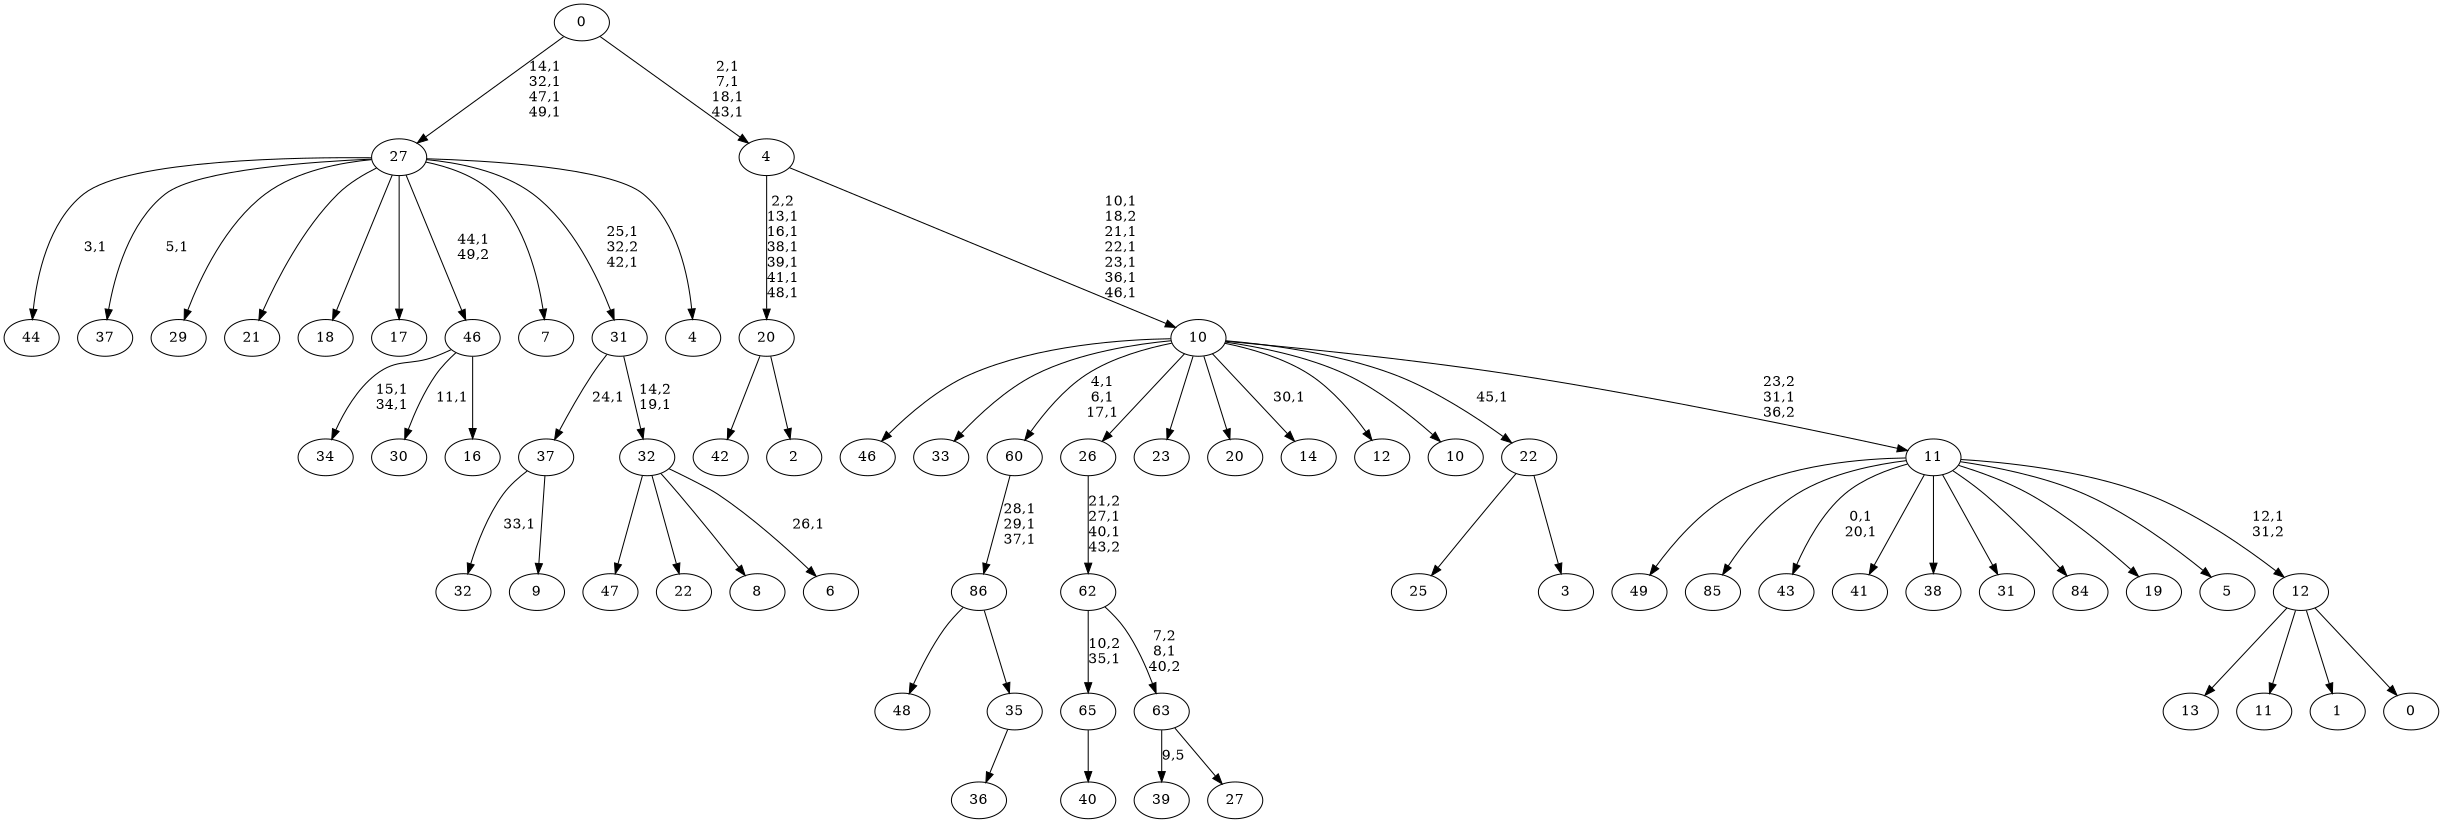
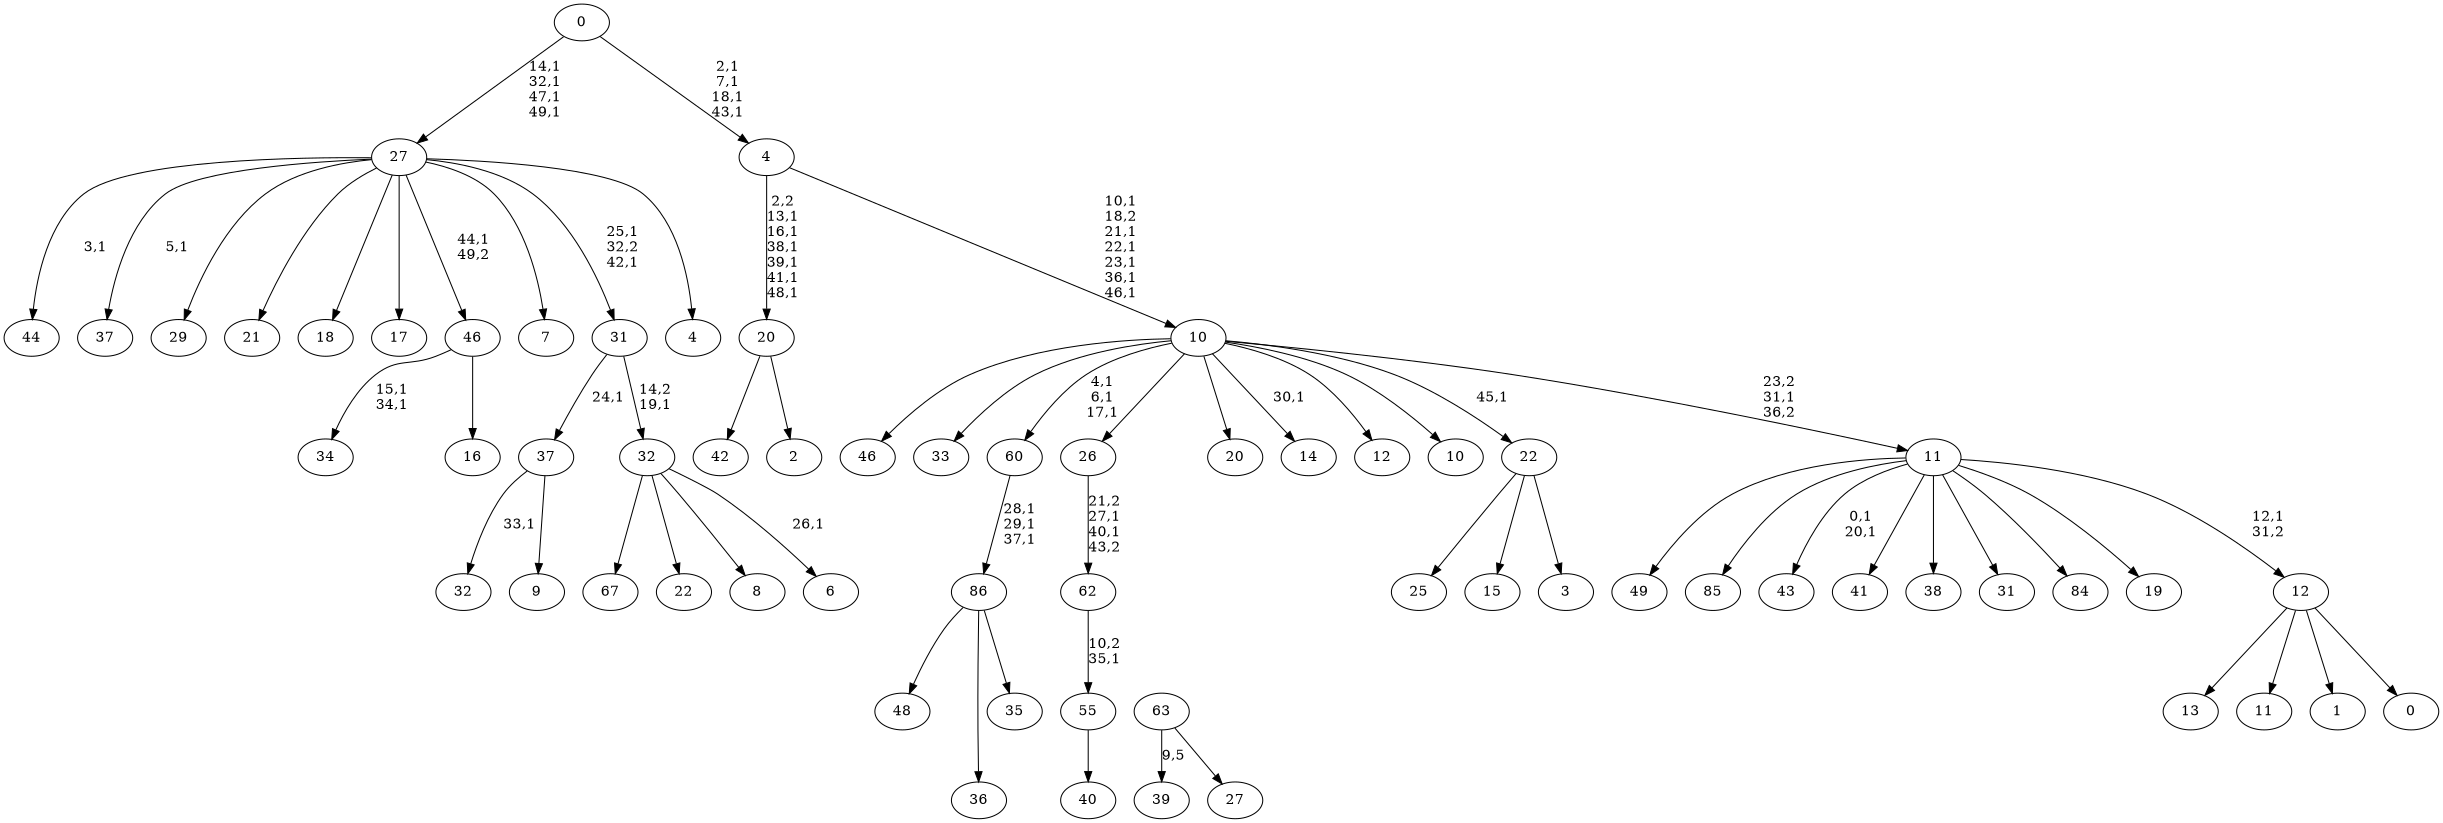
node "30": removed
node "23": removed
node "47": label "47" -> "67"
node "15": added
node "5": removed
edge "62" -> "63": removed, label "7,2 8,1 40,2"
node "65": label "65" -> "55"
edge "35" -> "36": now "86" -> "36"
